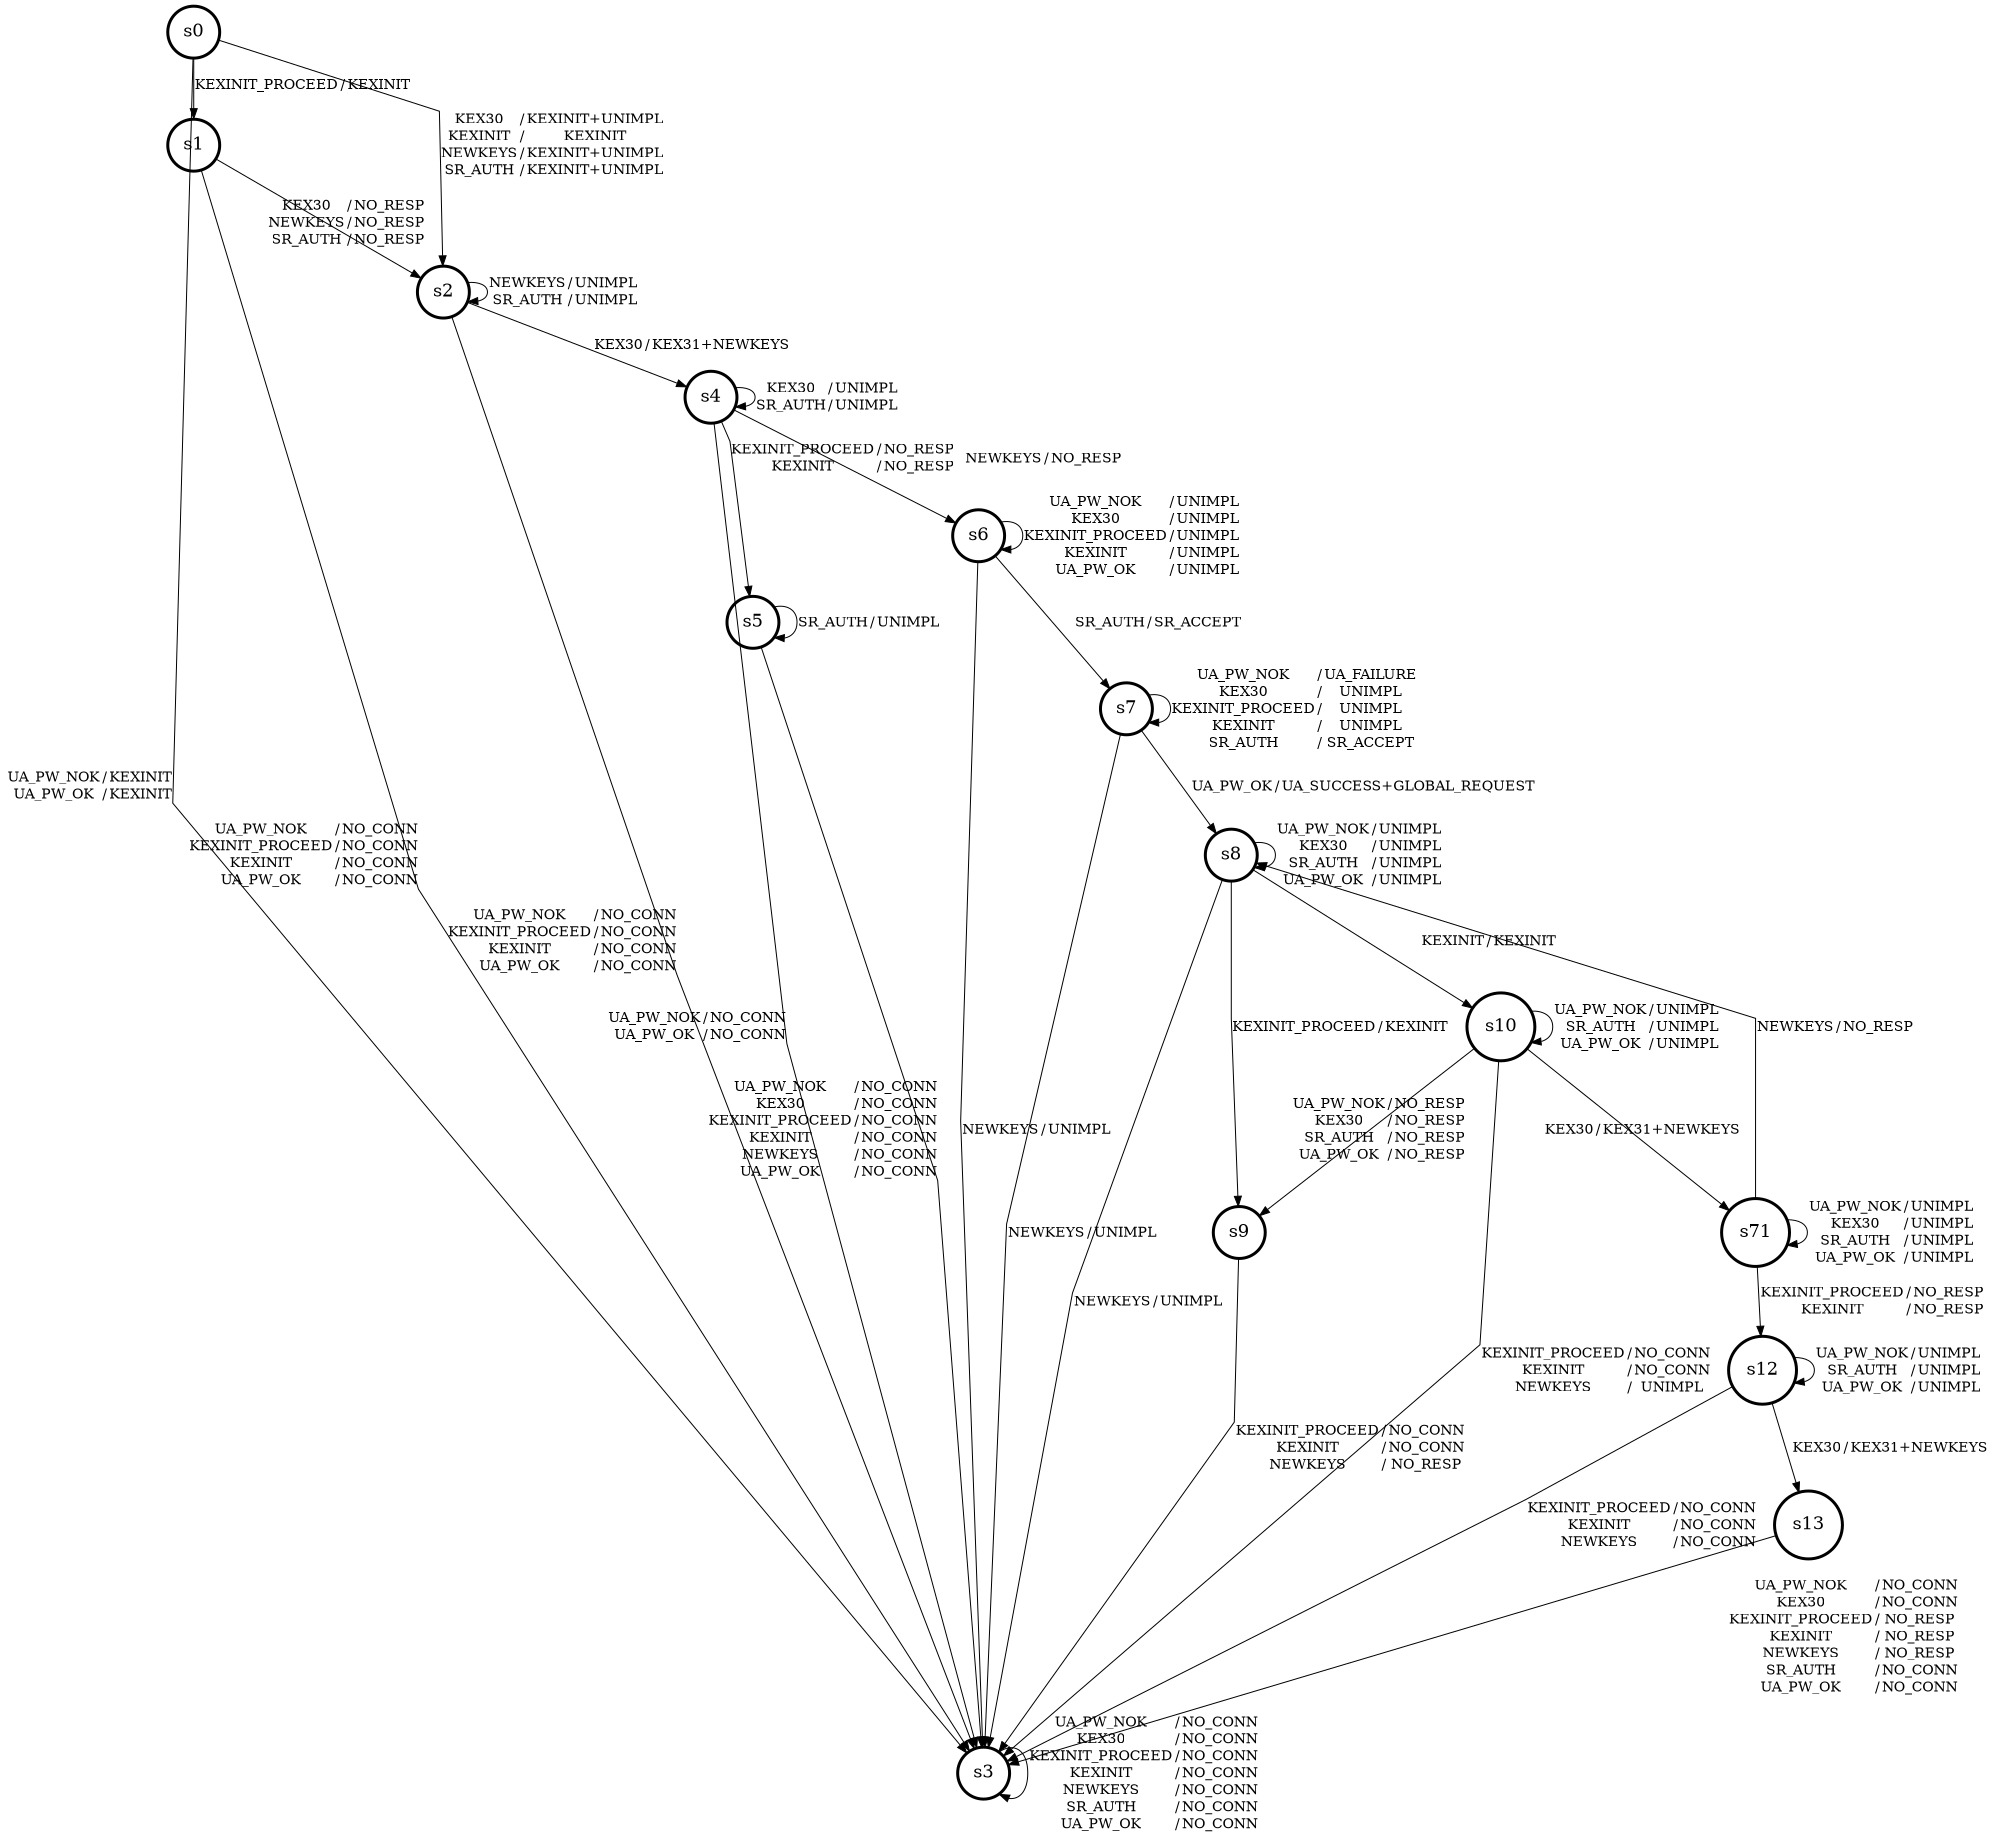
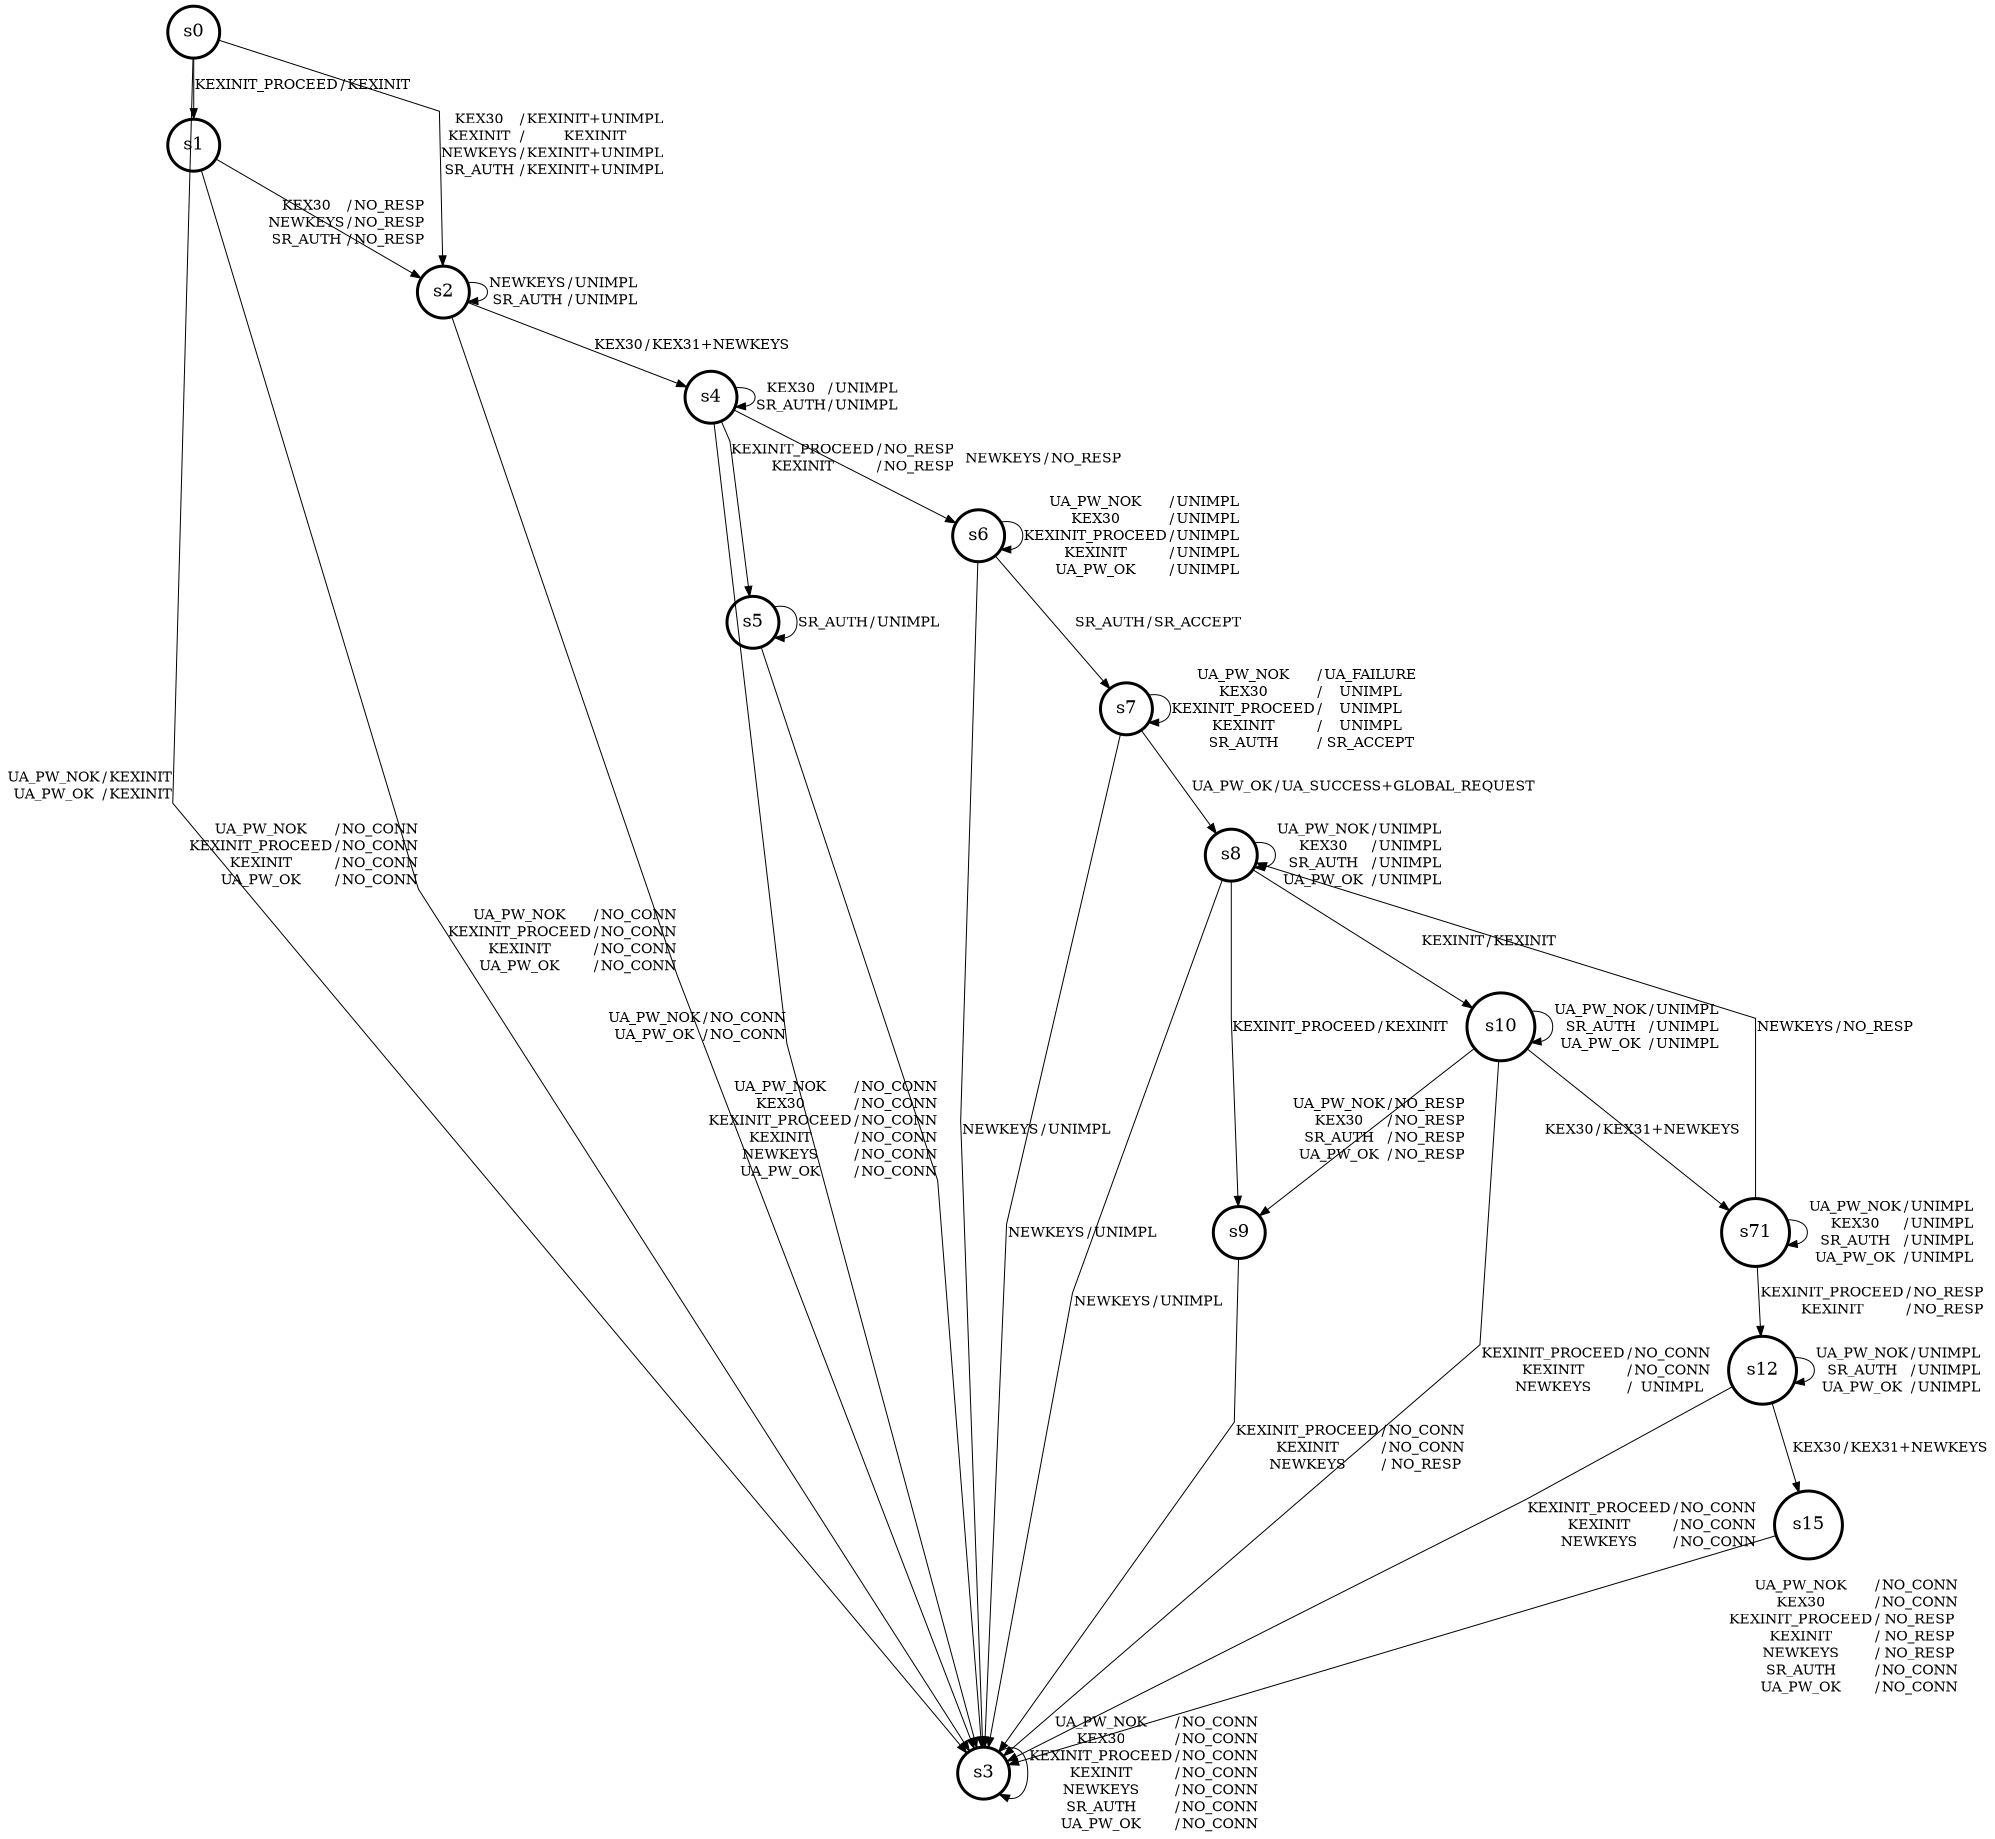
node "s13": label "s13" -> "s15"
